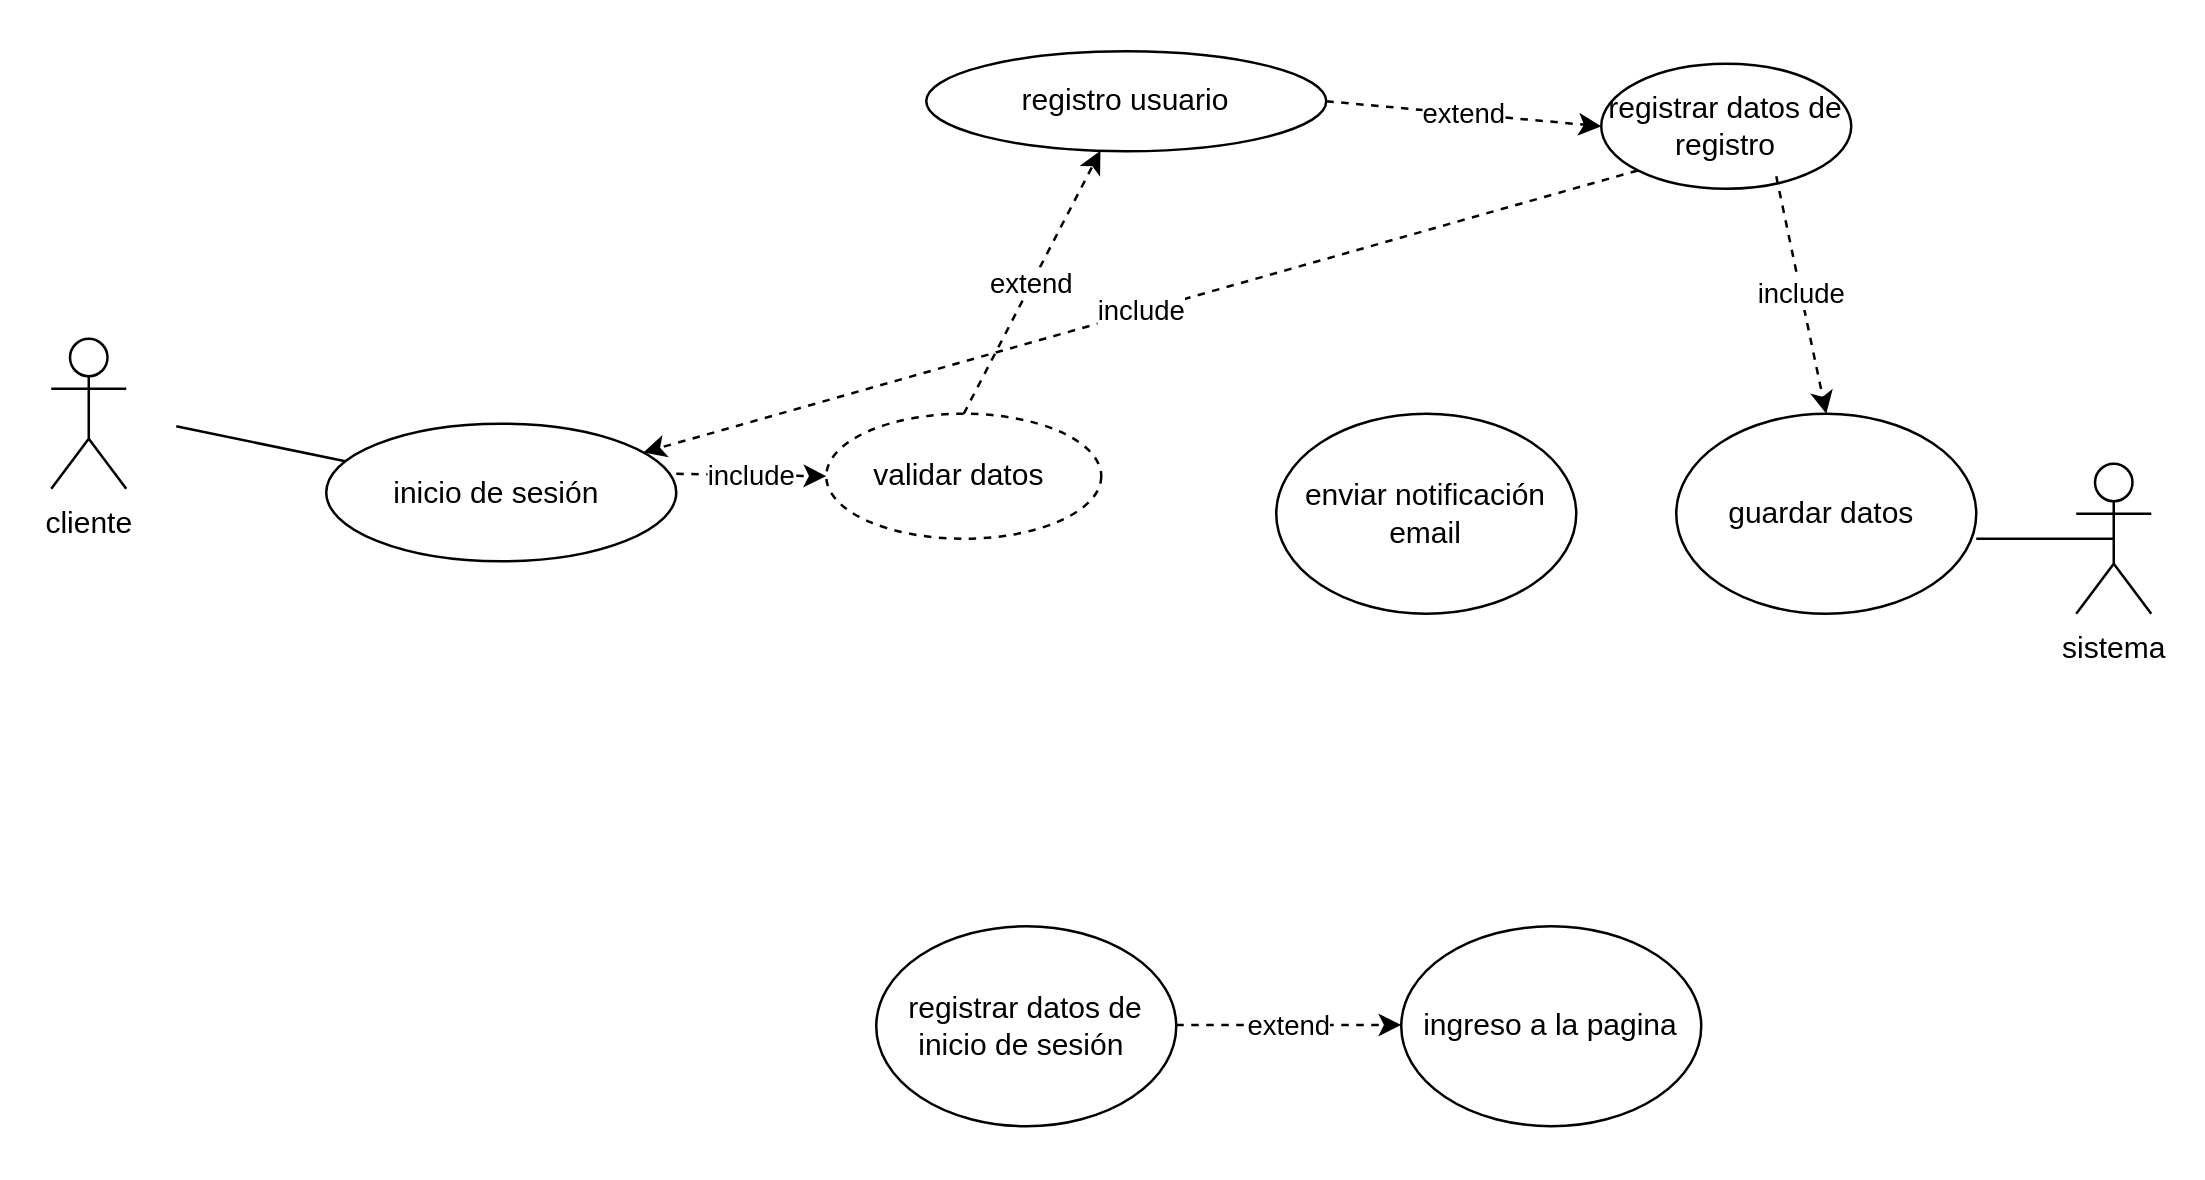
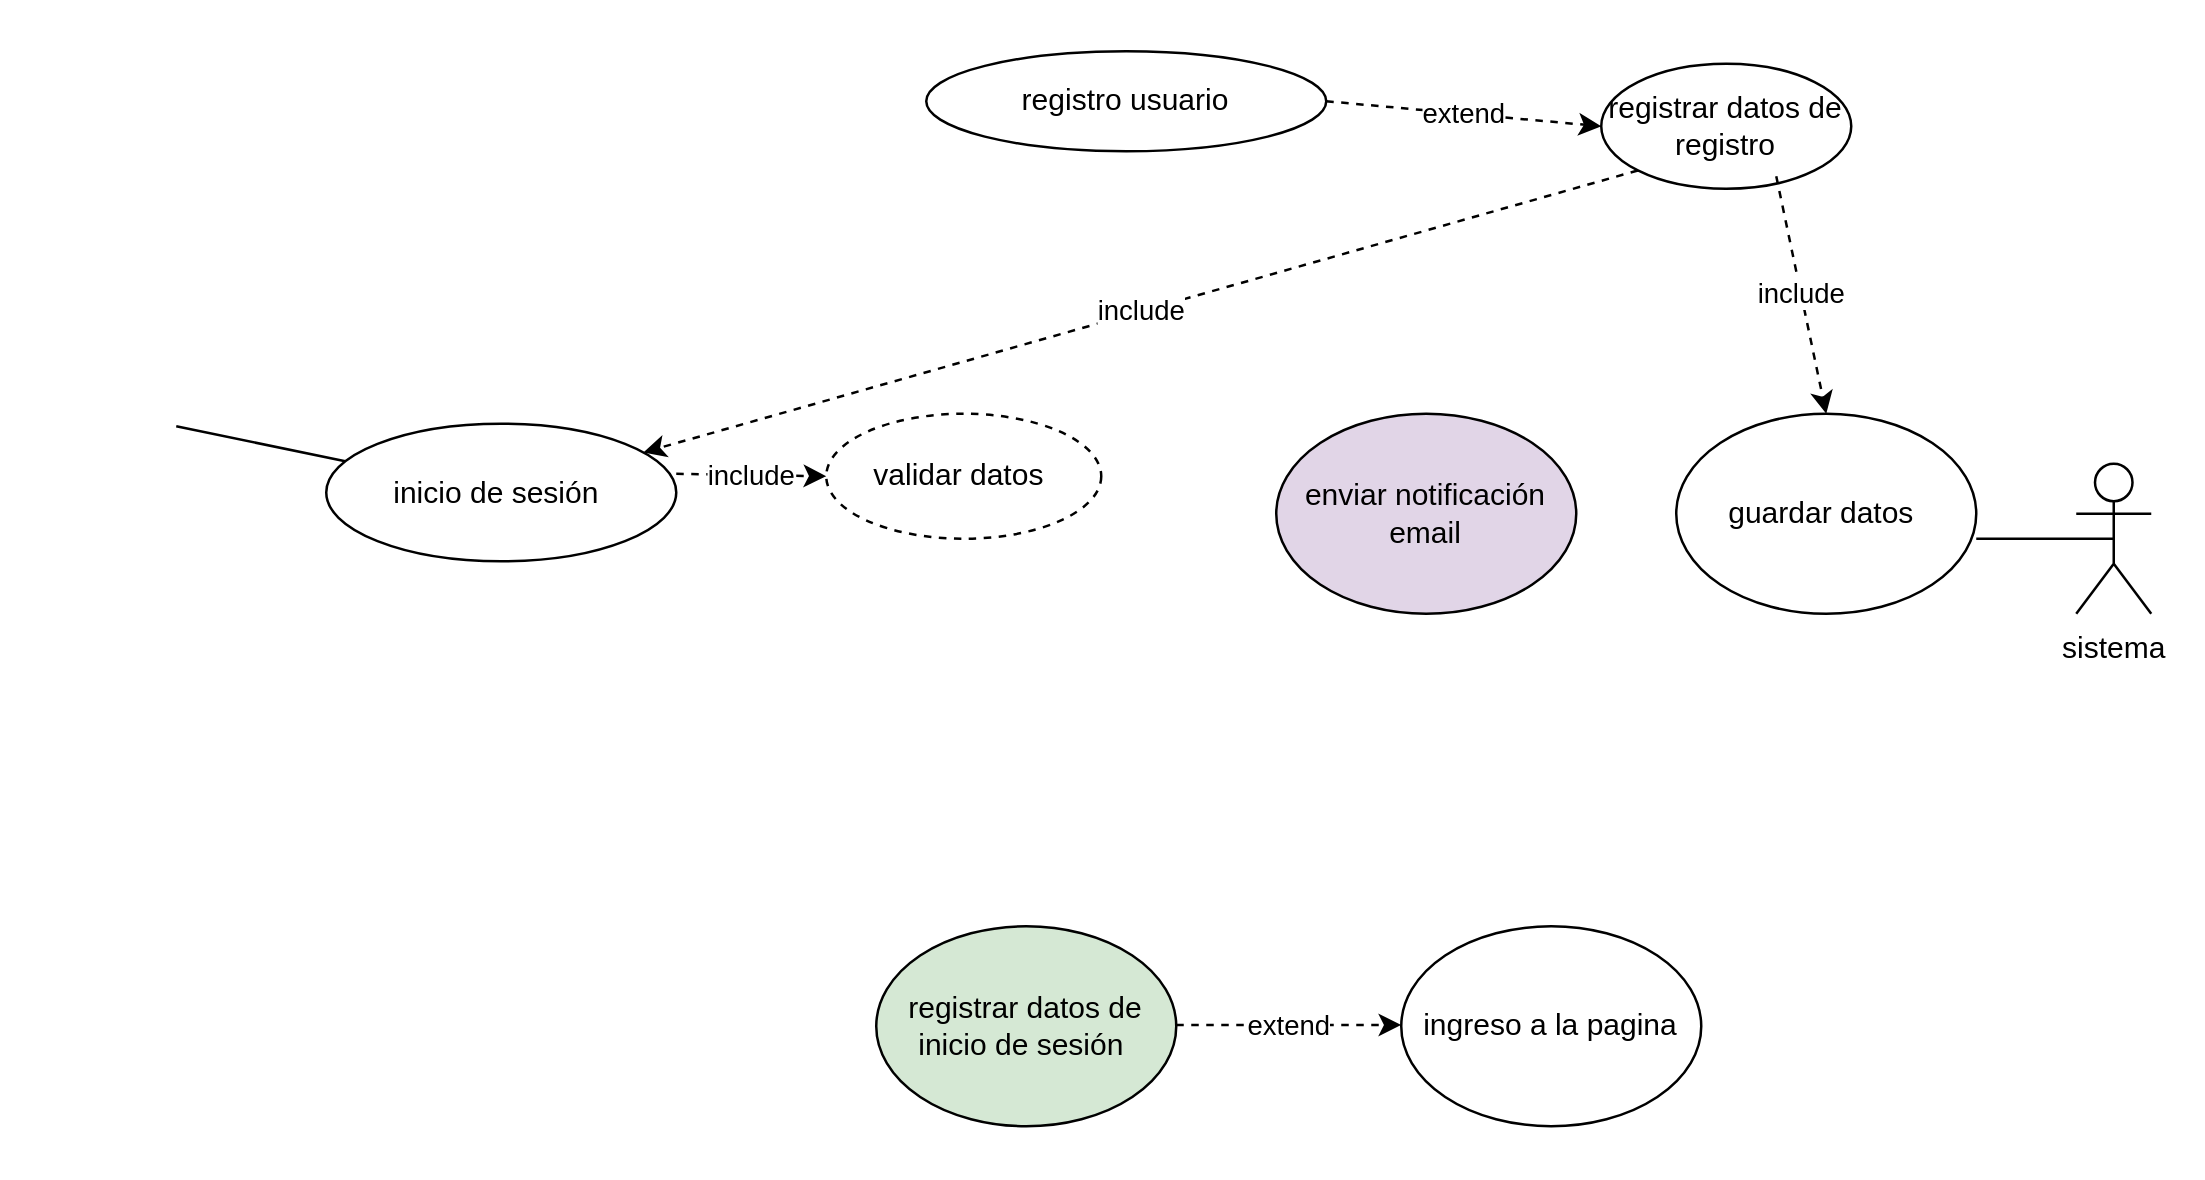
edge "validar datos" -> "registro usuario": removed, label "extend"
node "cliente": removed
node "enviar notificación email": fillcolor #ffffff -> #e1d5e7
node "registrar datos de inicio de sesión": fillcolor #ffffff -> #d5e8d4
